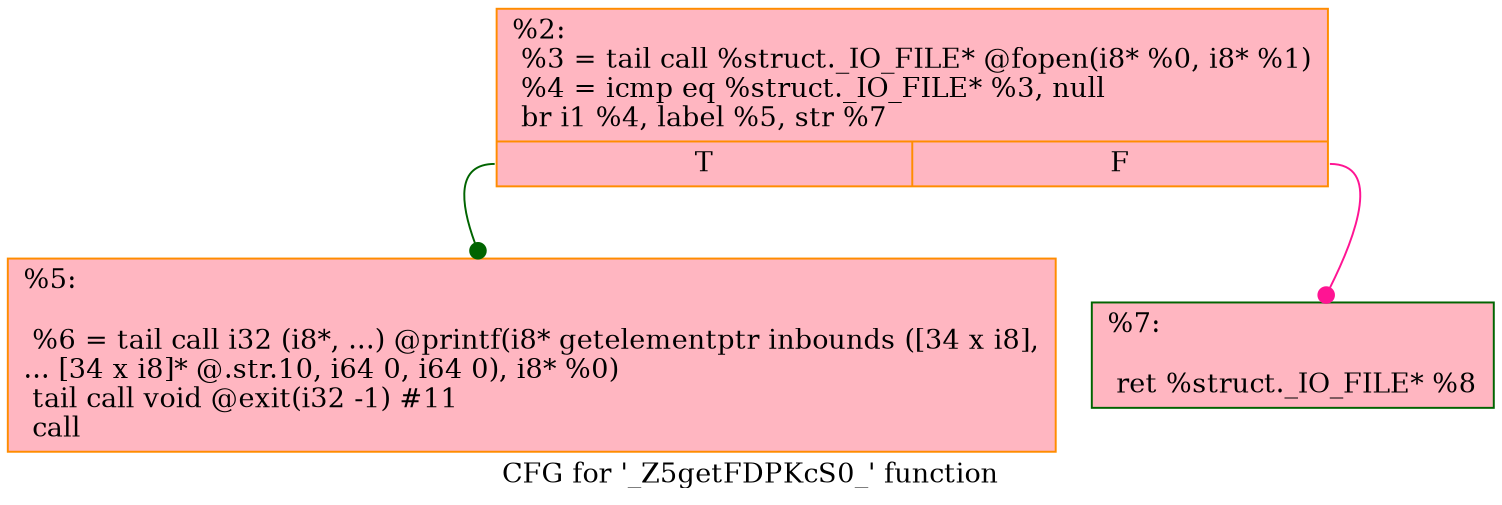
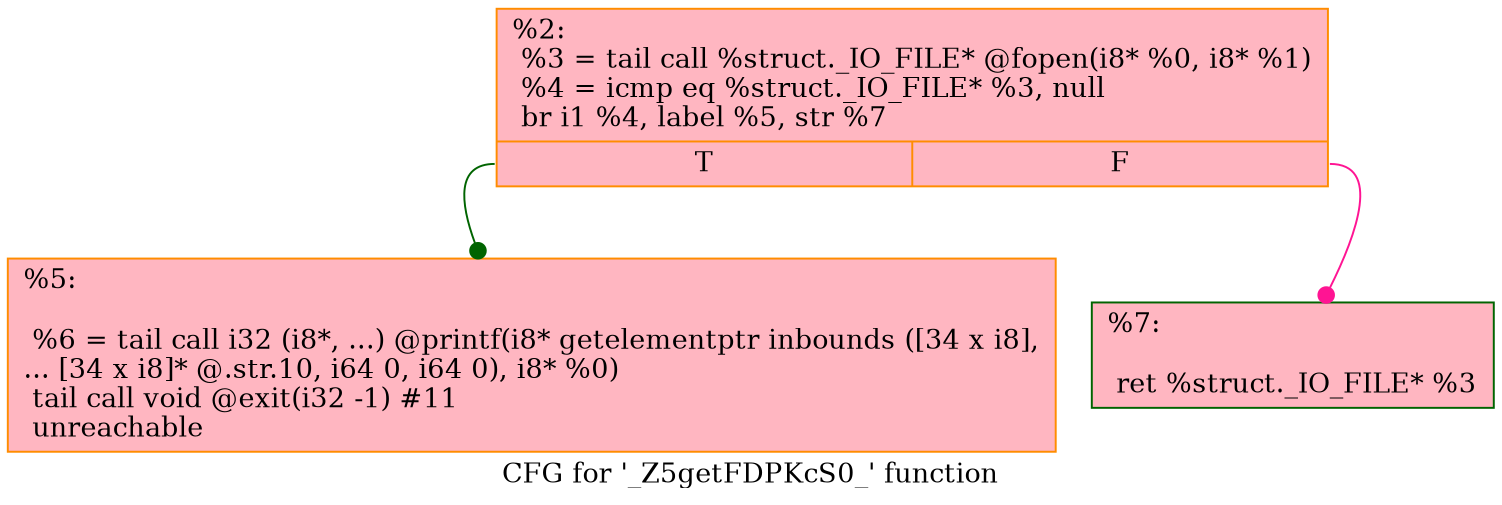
node "%7:": text "ret %struct._IO_FILE* %8" -> "ret %struct._IO_FILE* %3"
node "%5:": text "call" -> "unreachable"
